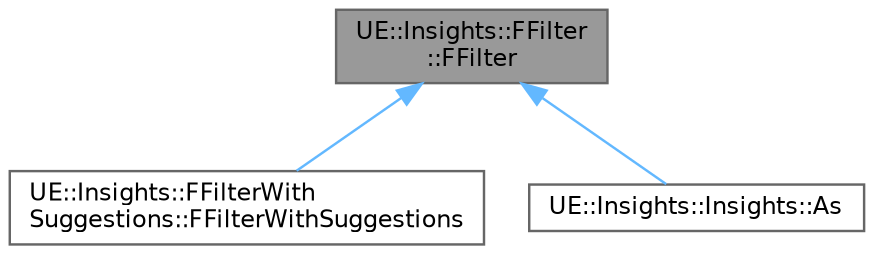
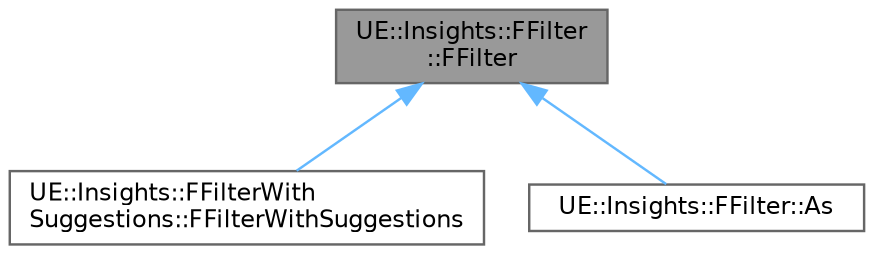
node "UE::Insights::Insights::As": label "UE::Insights::Insights::As" -> "UE::Insights::FFilter::As"
